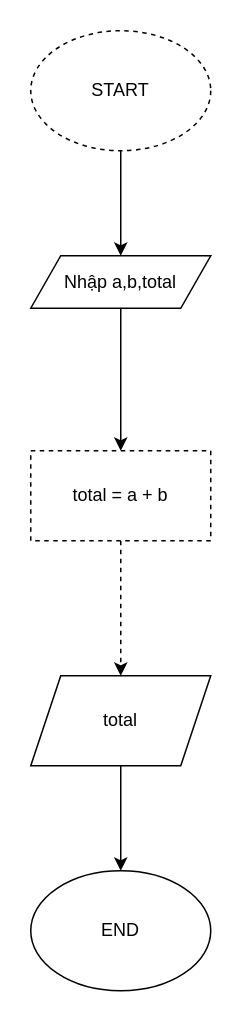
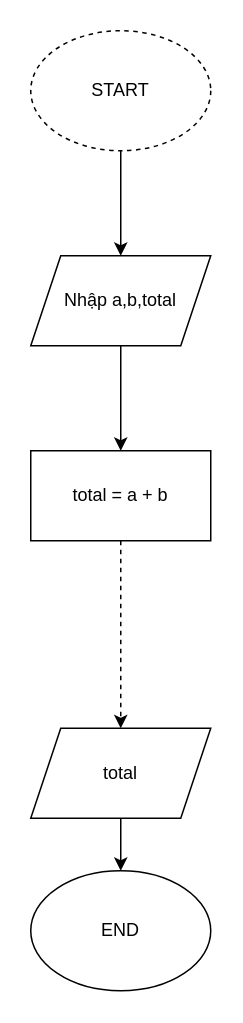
node "Nhập a,b,total": size 180x53 -> 180x90
node "total = a + b": style dashed -> solid
node "total": moved (121, 721) -> (121, 773)
